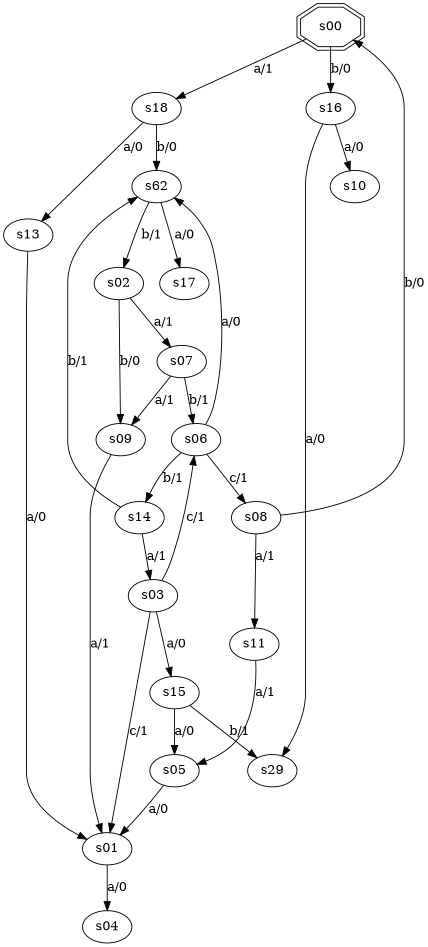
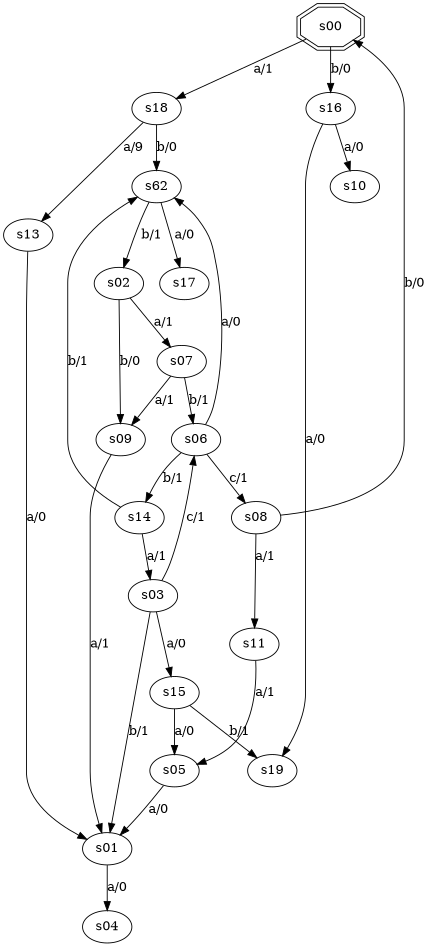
edge "s18" -> "s13": label "a/0" -> "a/9"
edge "s03" -> "s01": label "c/1" -> "b/1"
node "s29": label "s29" -> "s19"
